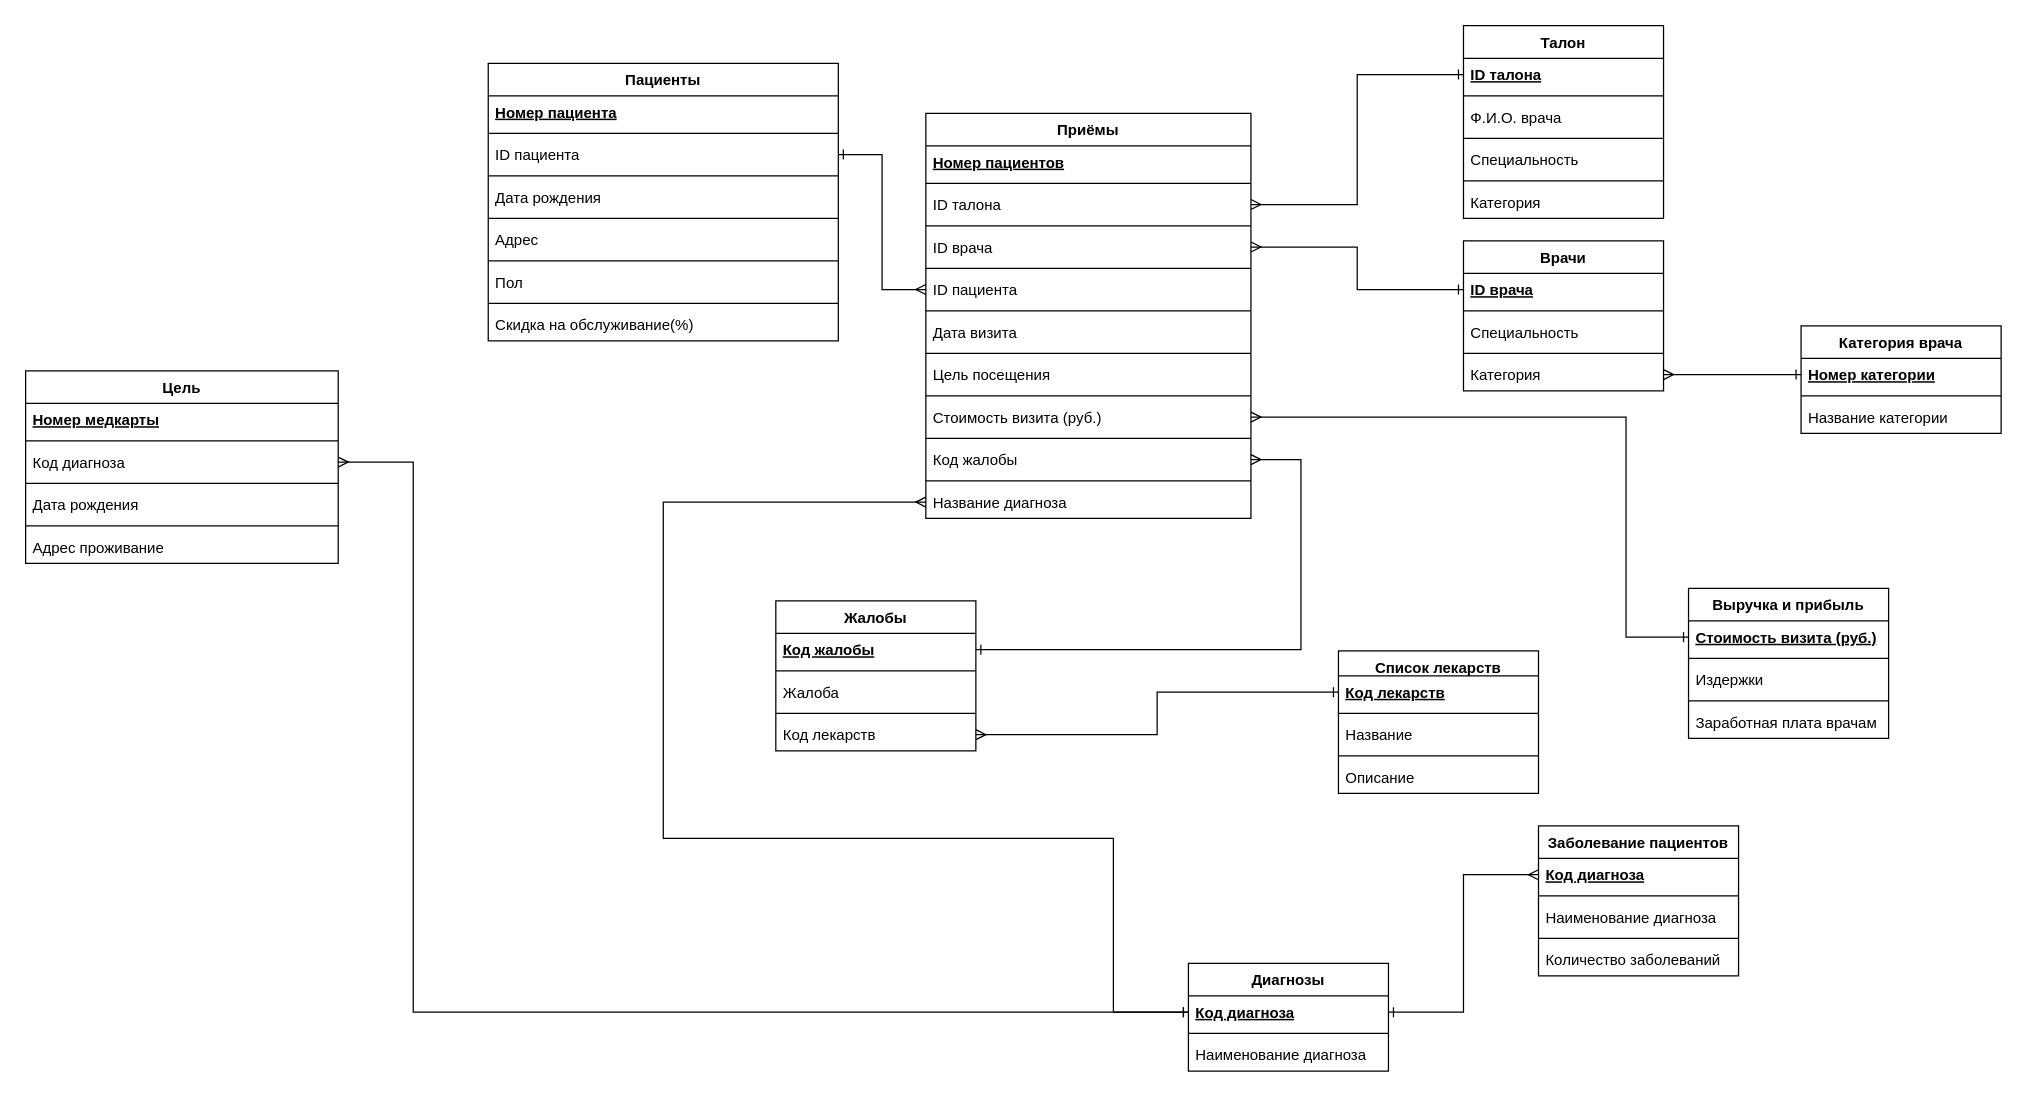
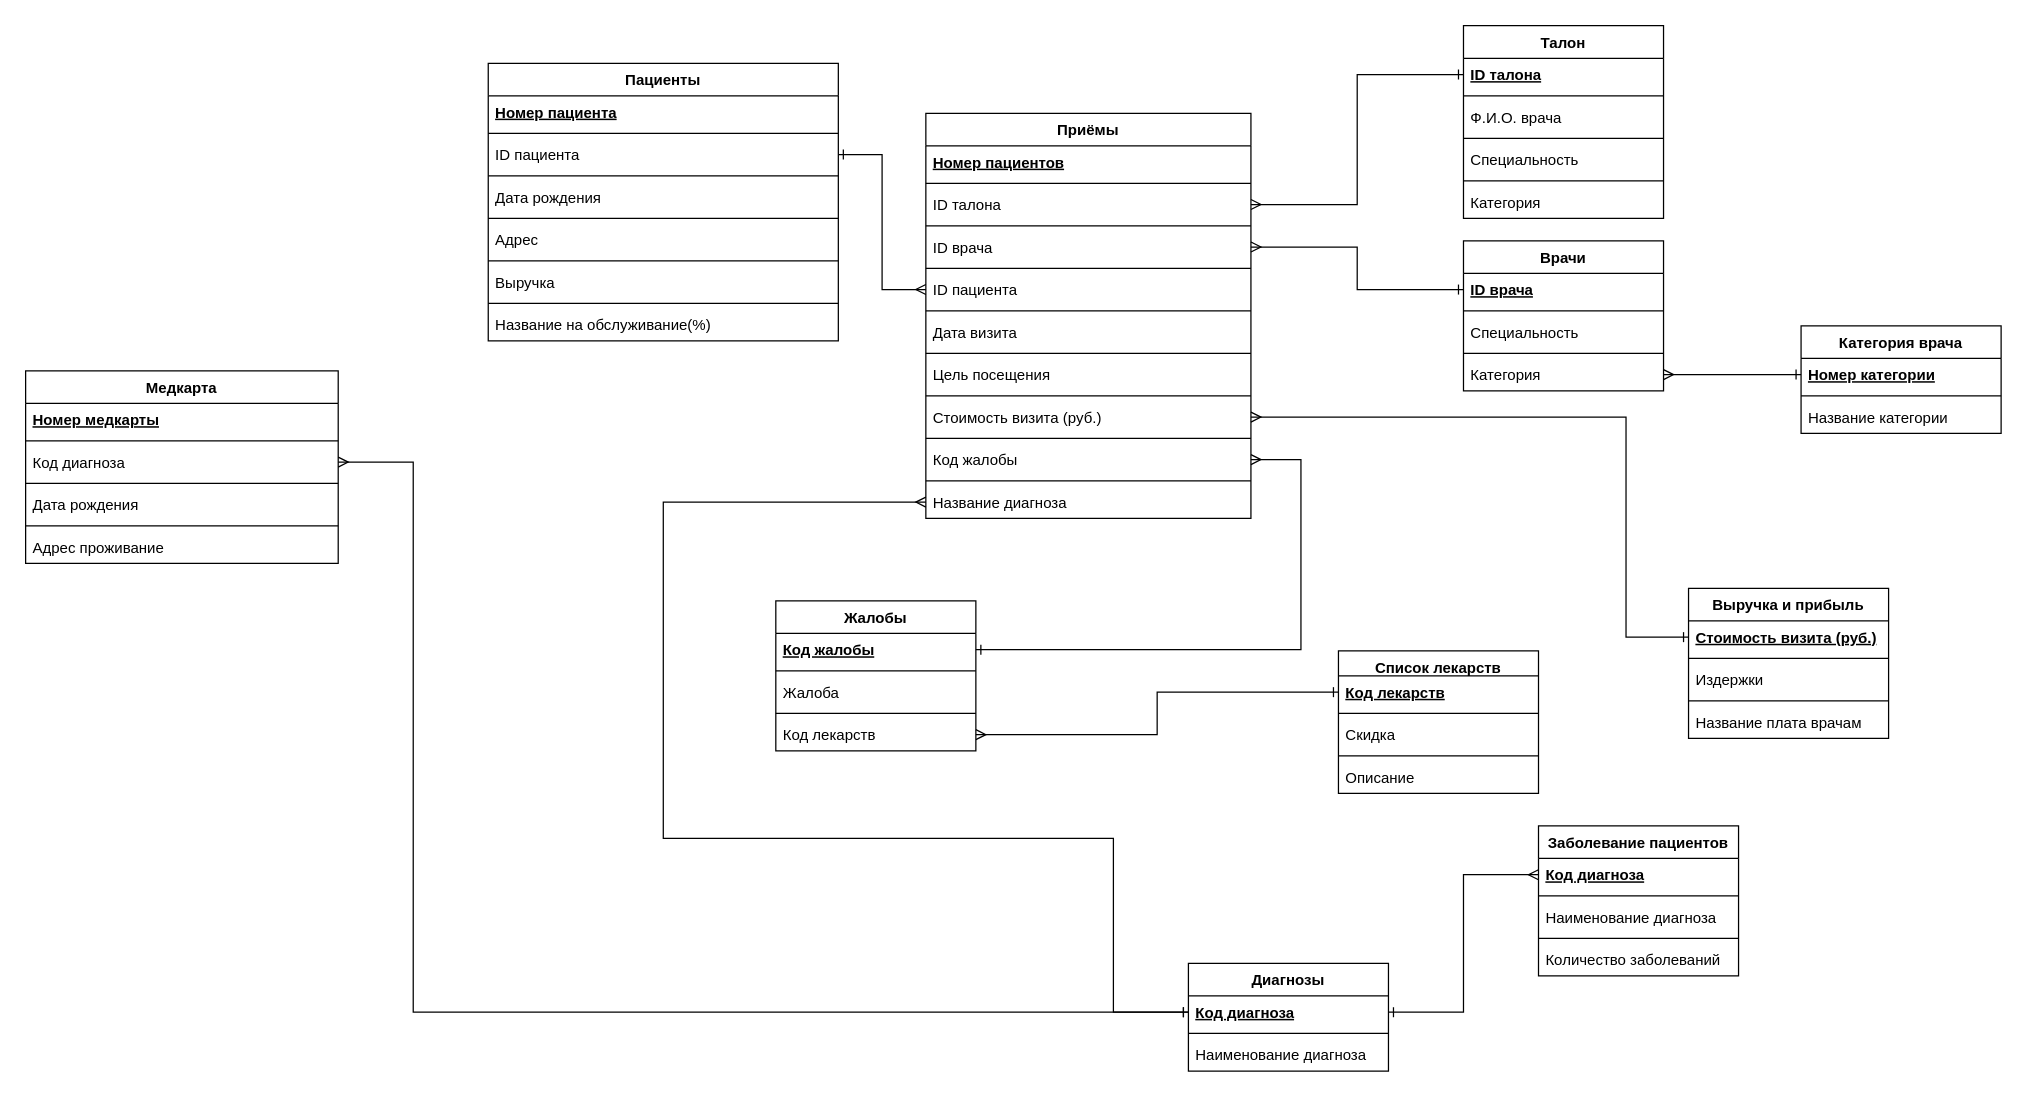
node "Пол": label "Пол" -> "Выручка"
node "Скидка на обслуживание(%)": label "Скидка на обслуживание(%)" -> "Название на обслуживание(%)"
node "Цель": label "Цель" -> "Медкарта"
node "Заработная плата врачам": label "Заработная плата врачам" -> "Название плата врачам"
node "Название": label "Название" -> "Скидка"
